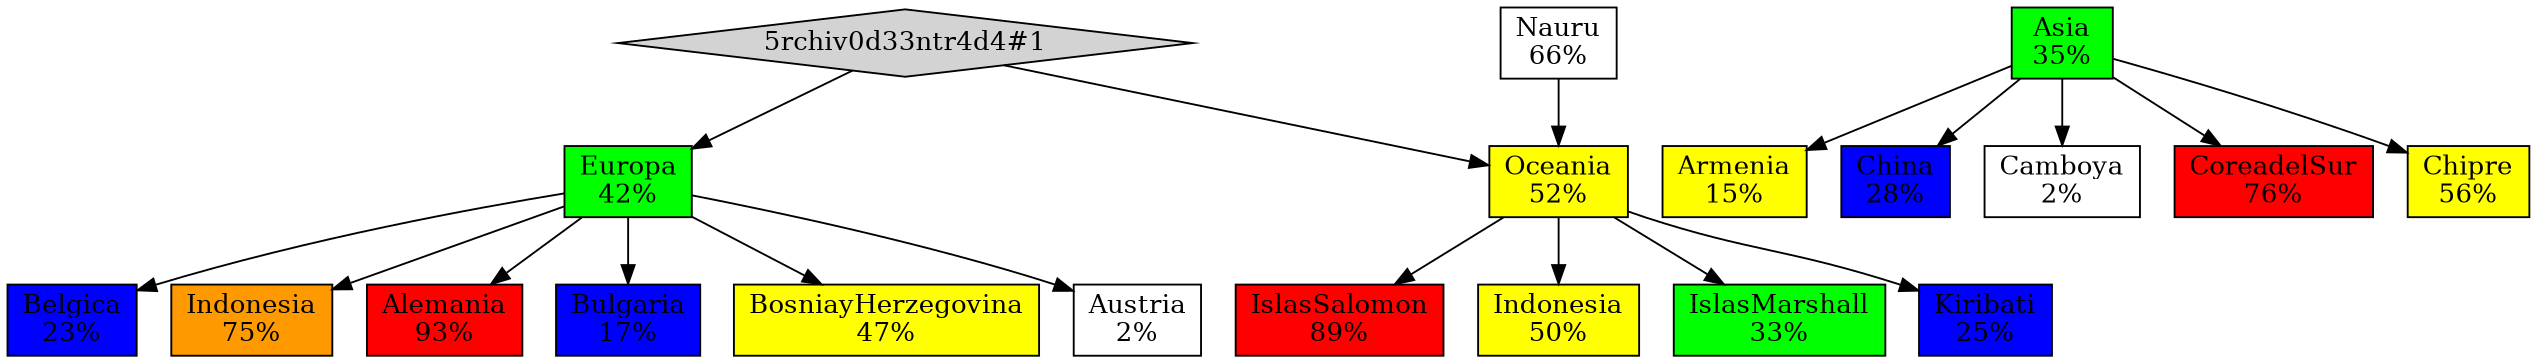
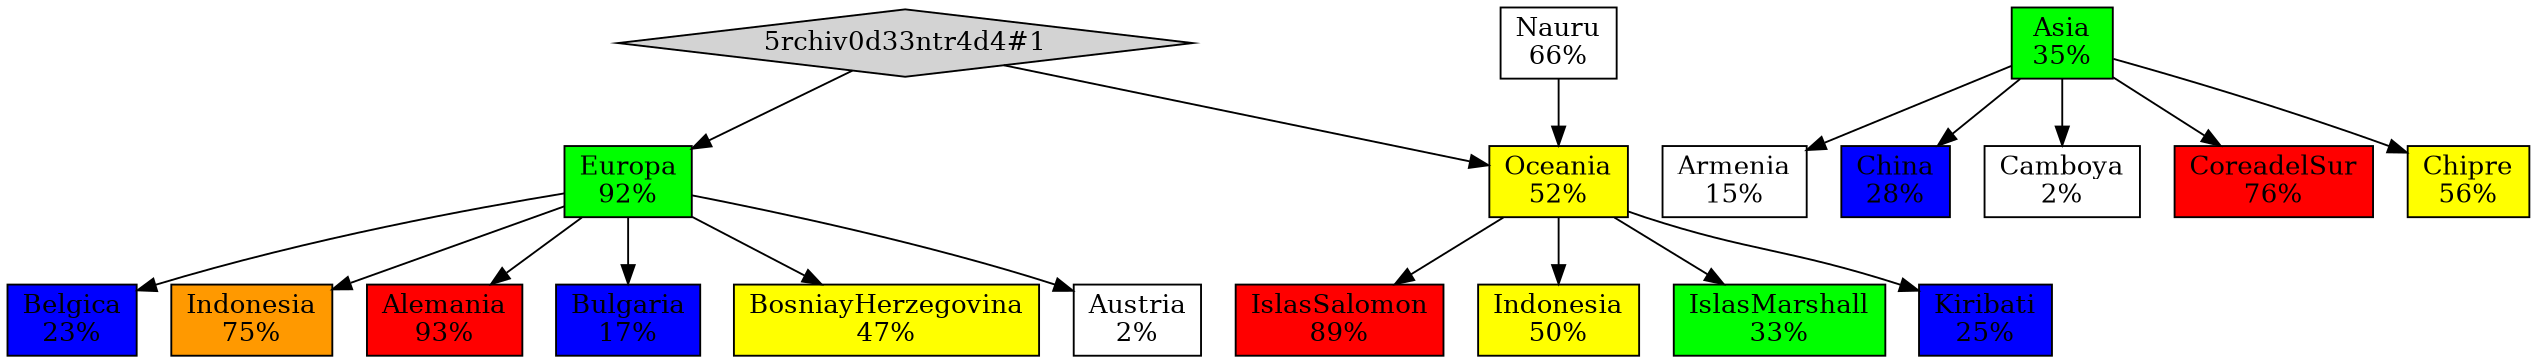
node "Europa 42%": label "Europa 42%" -> "Europa 92%"
node "Armenia 15%": fillcolor #ffff00 -> #ffffff
